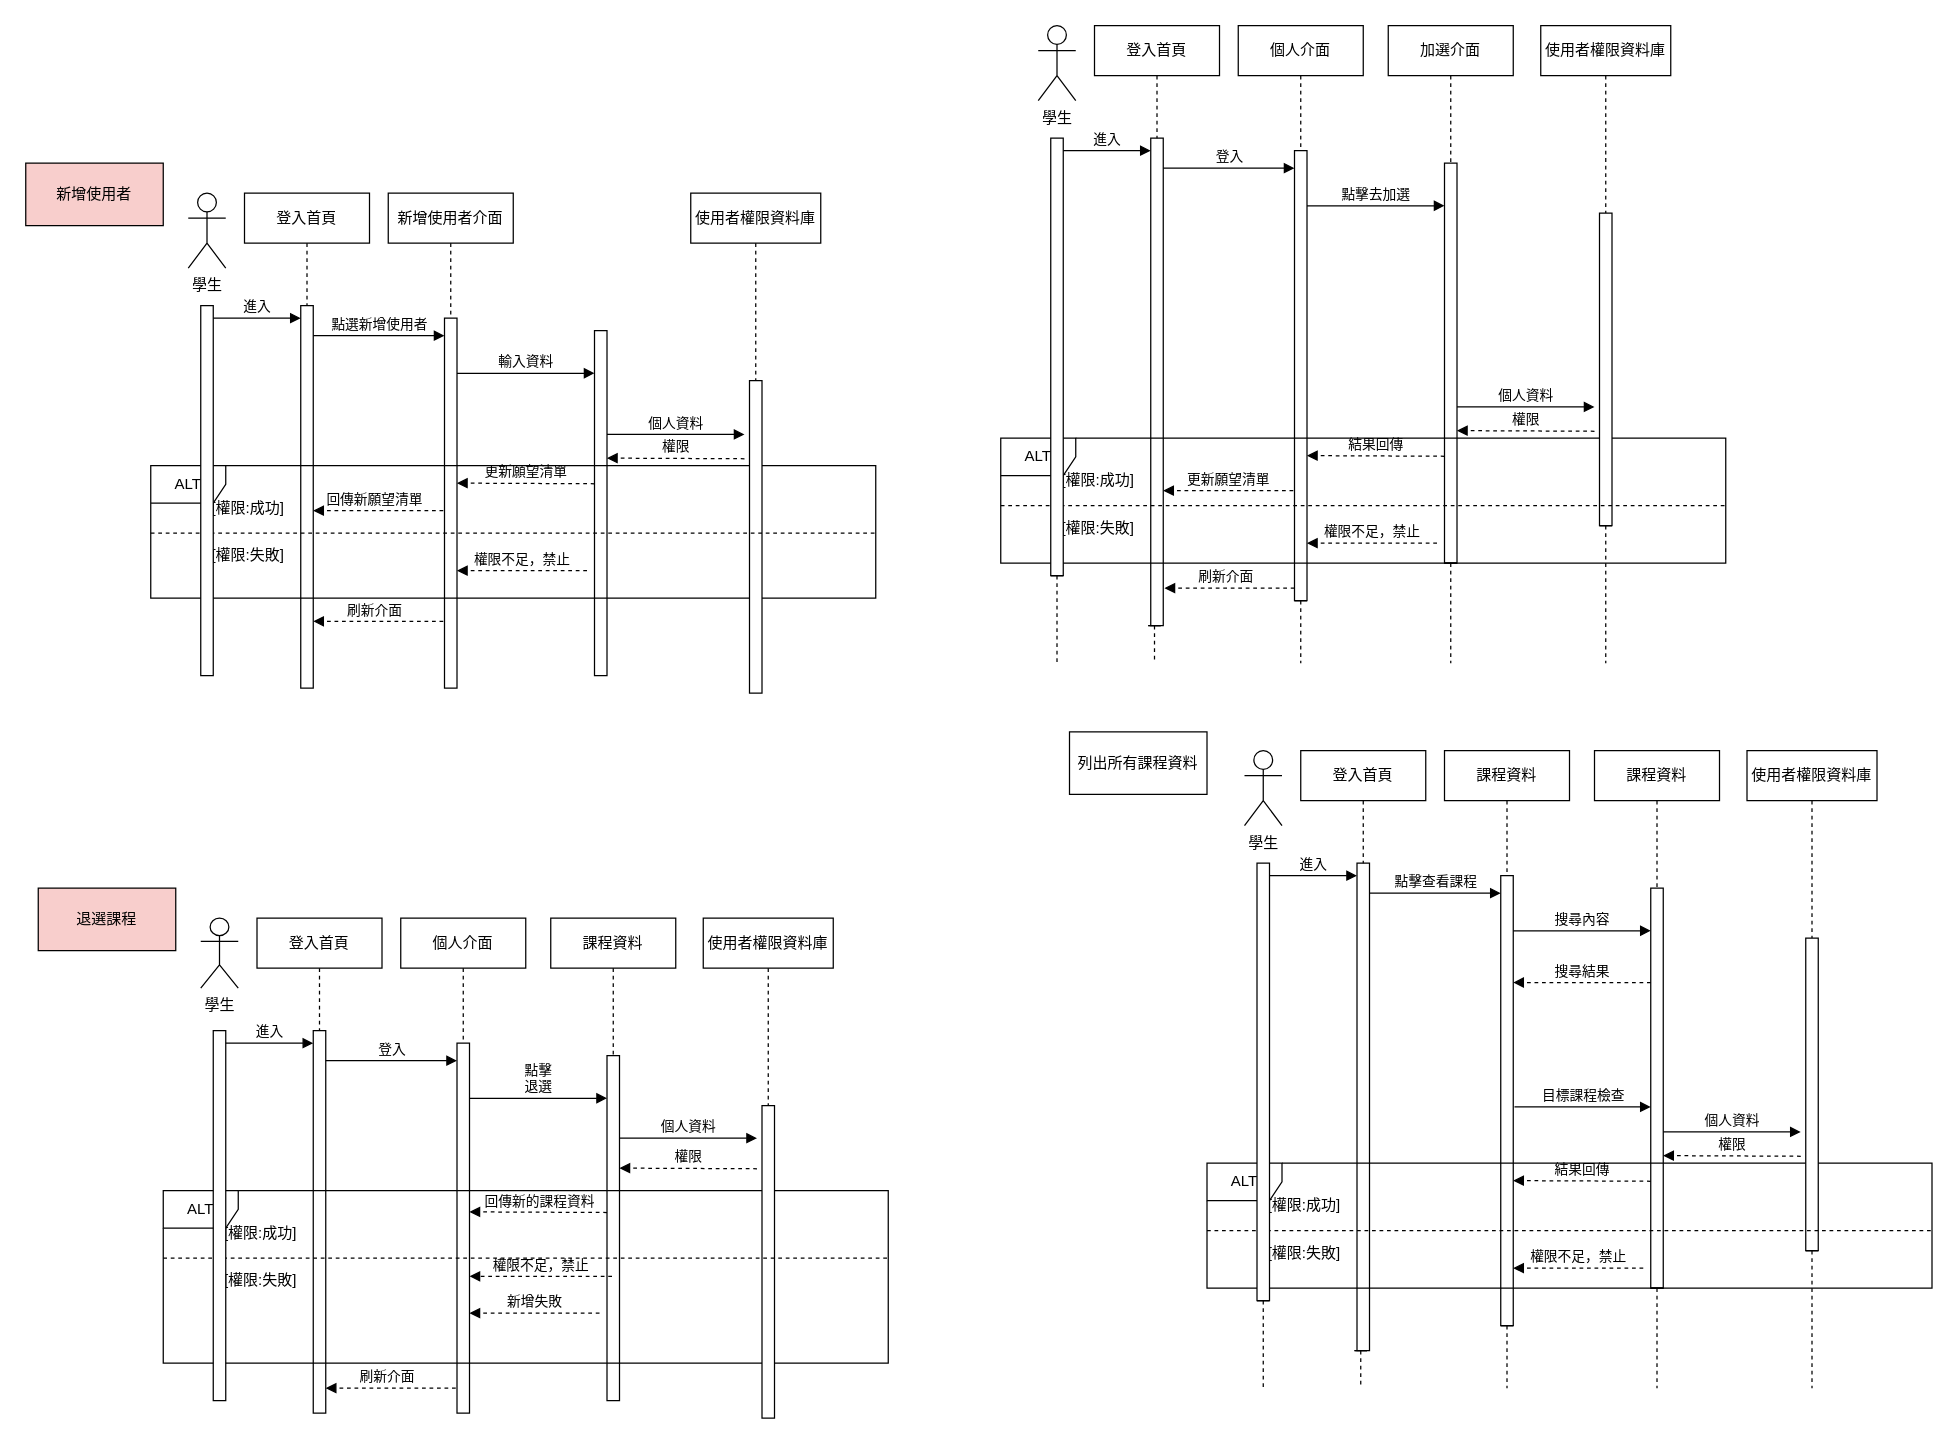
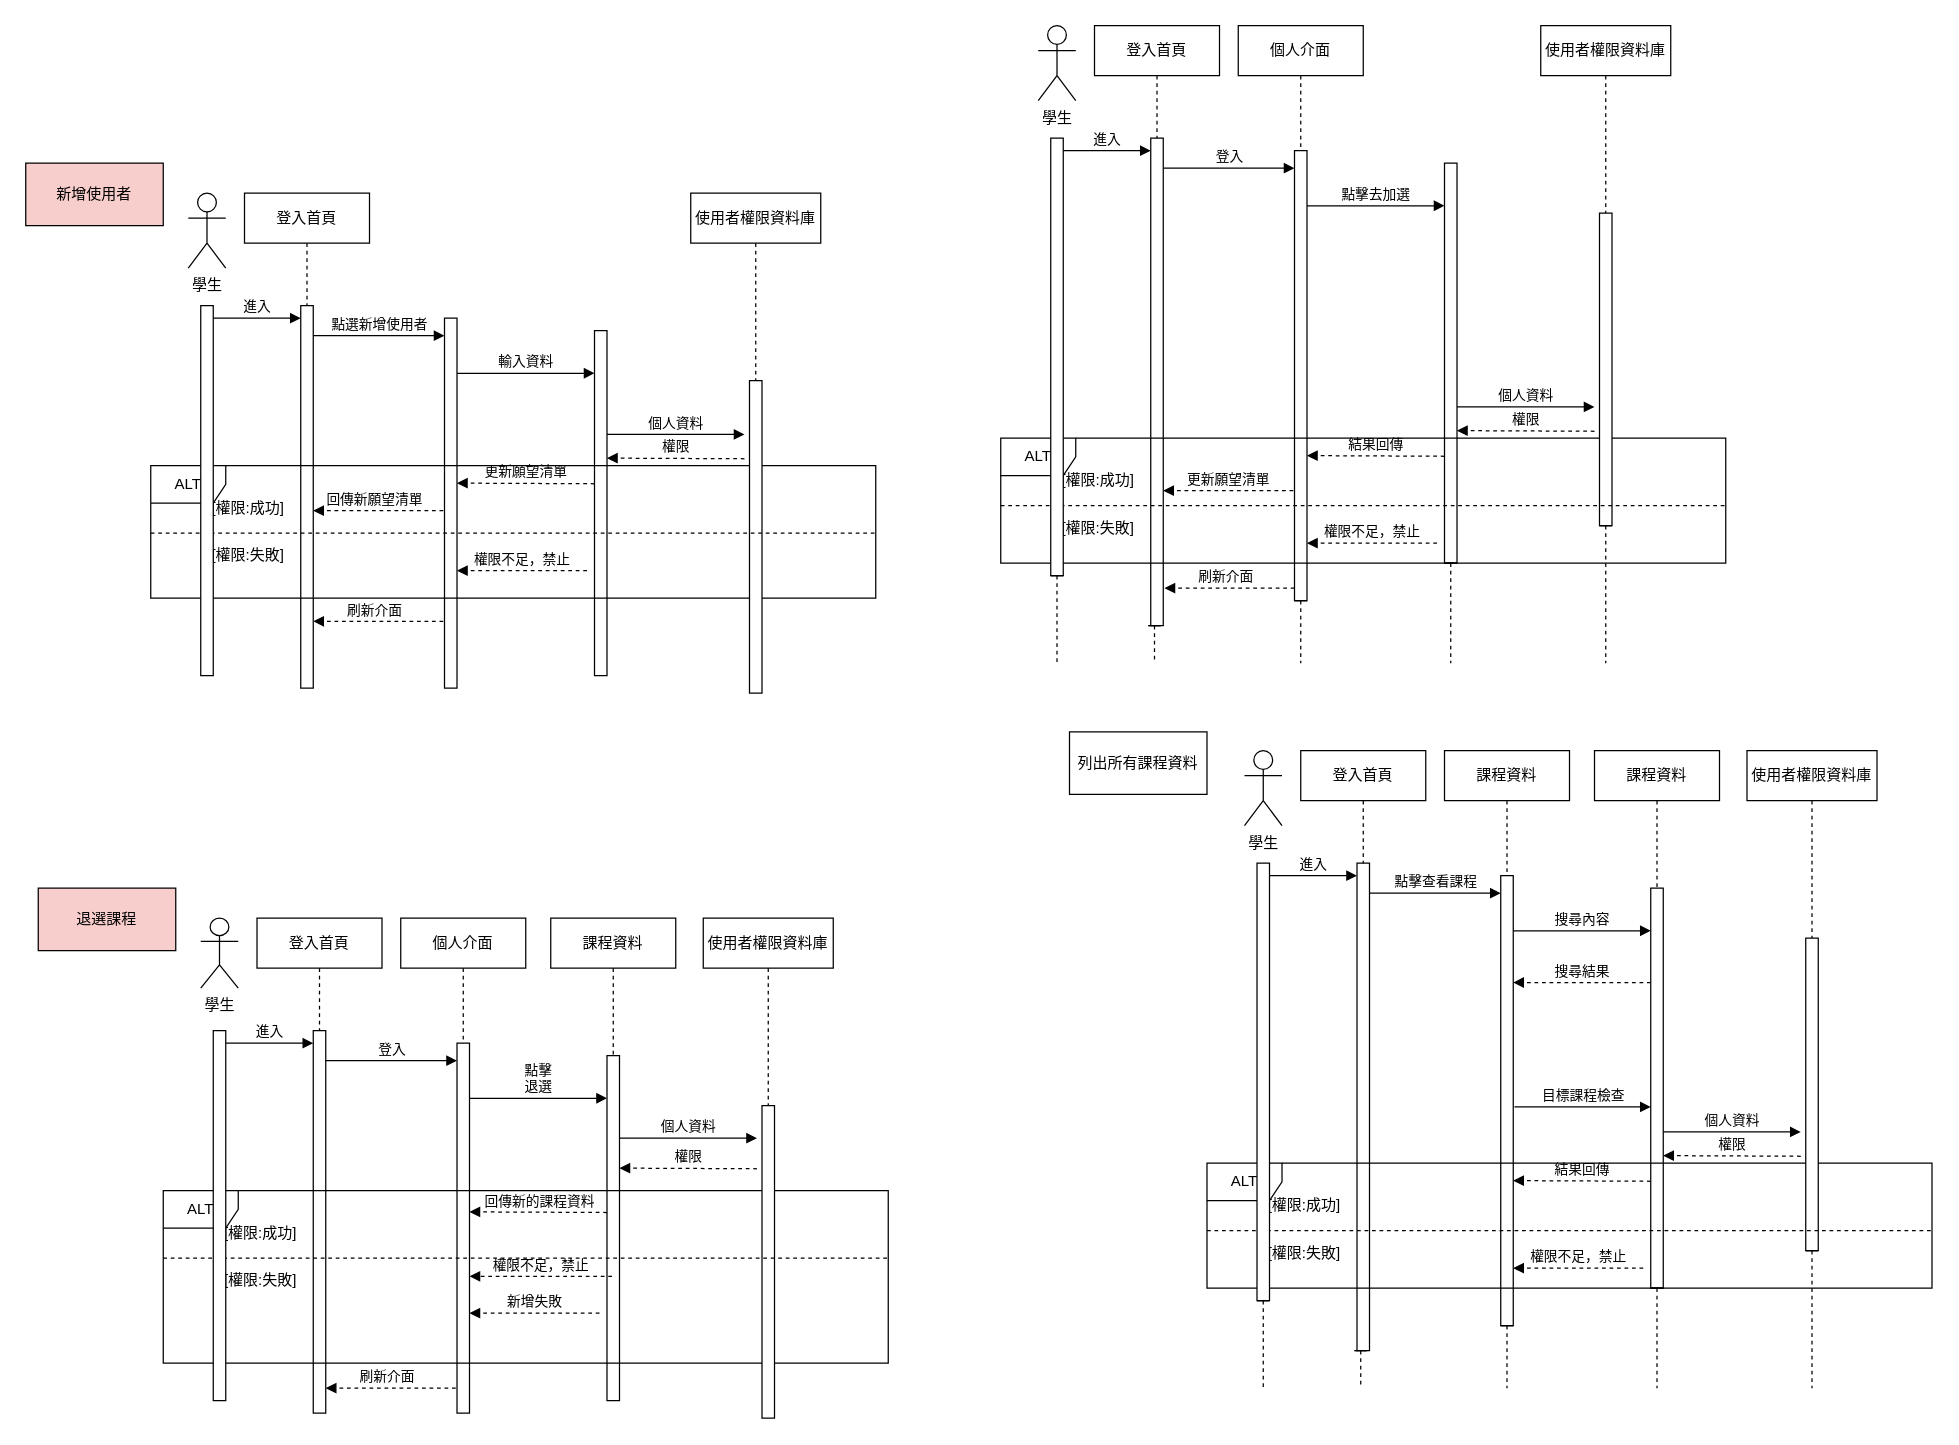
node "加選介面": removed
node "新增使用者介面": removed
